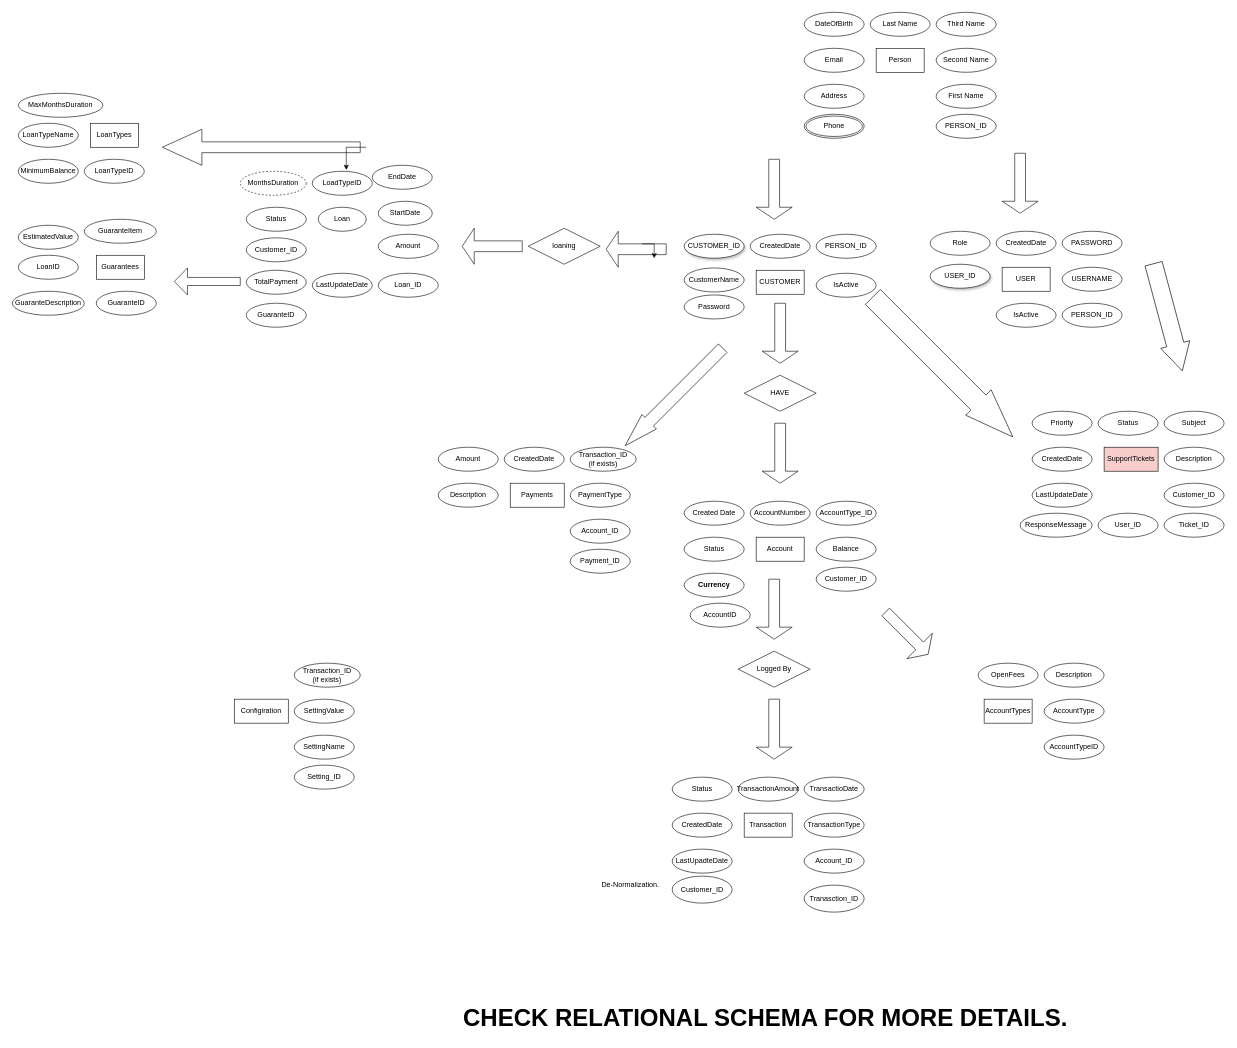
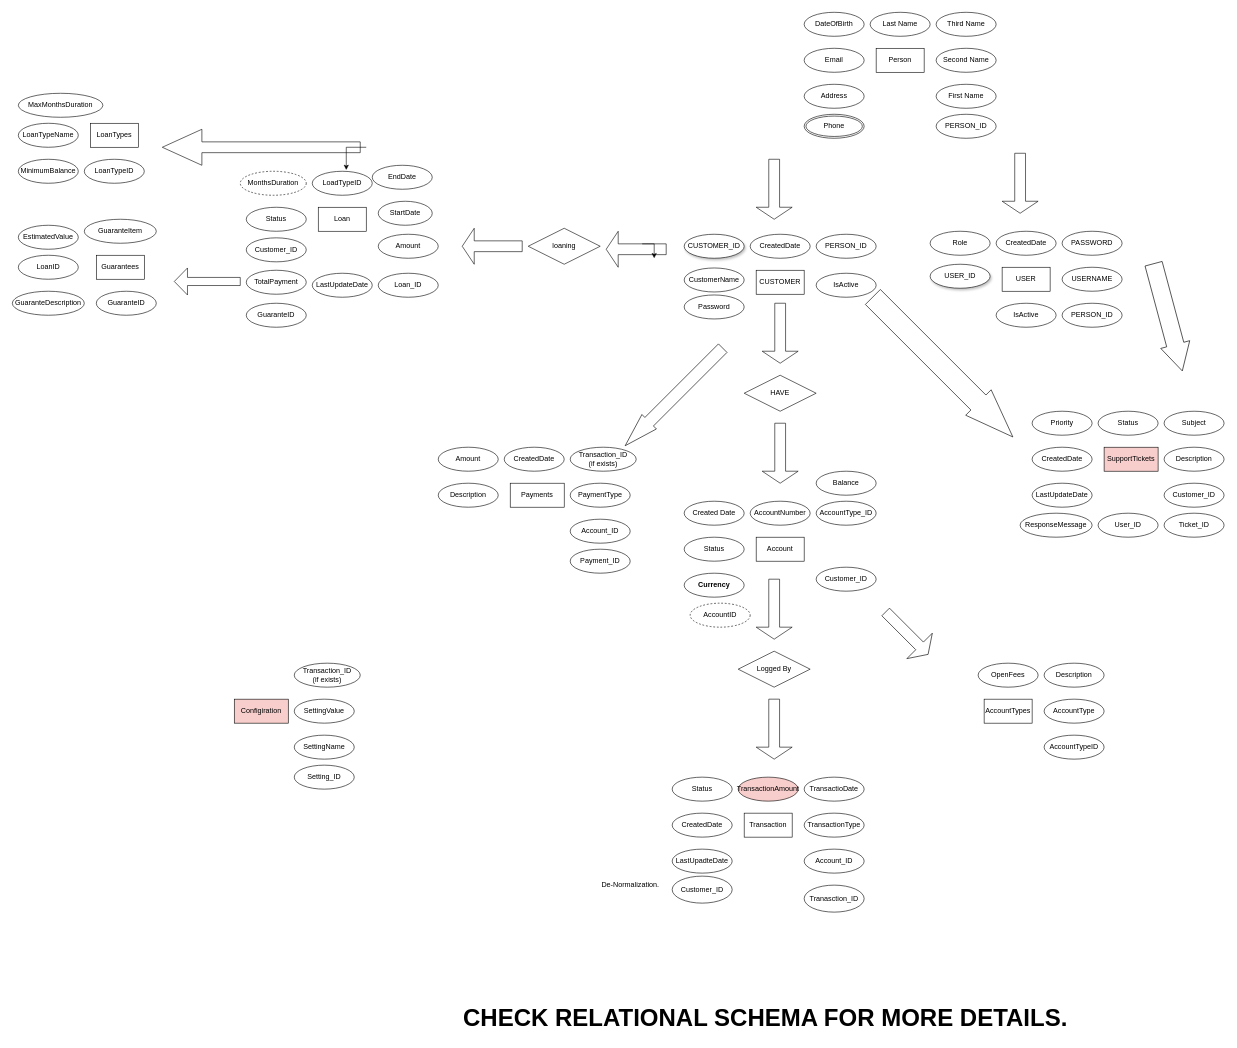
node "Loan": shape ellipse -> rectangle
node "Balance": moved (846, 549) -> (846, 483)
node "AccountID": style solid -> dashed
node "Configiration": fillcolor #ffffff -> #f8cecc
node "TransactionAmount": fillcolor #ffffff -> #f8cecc
